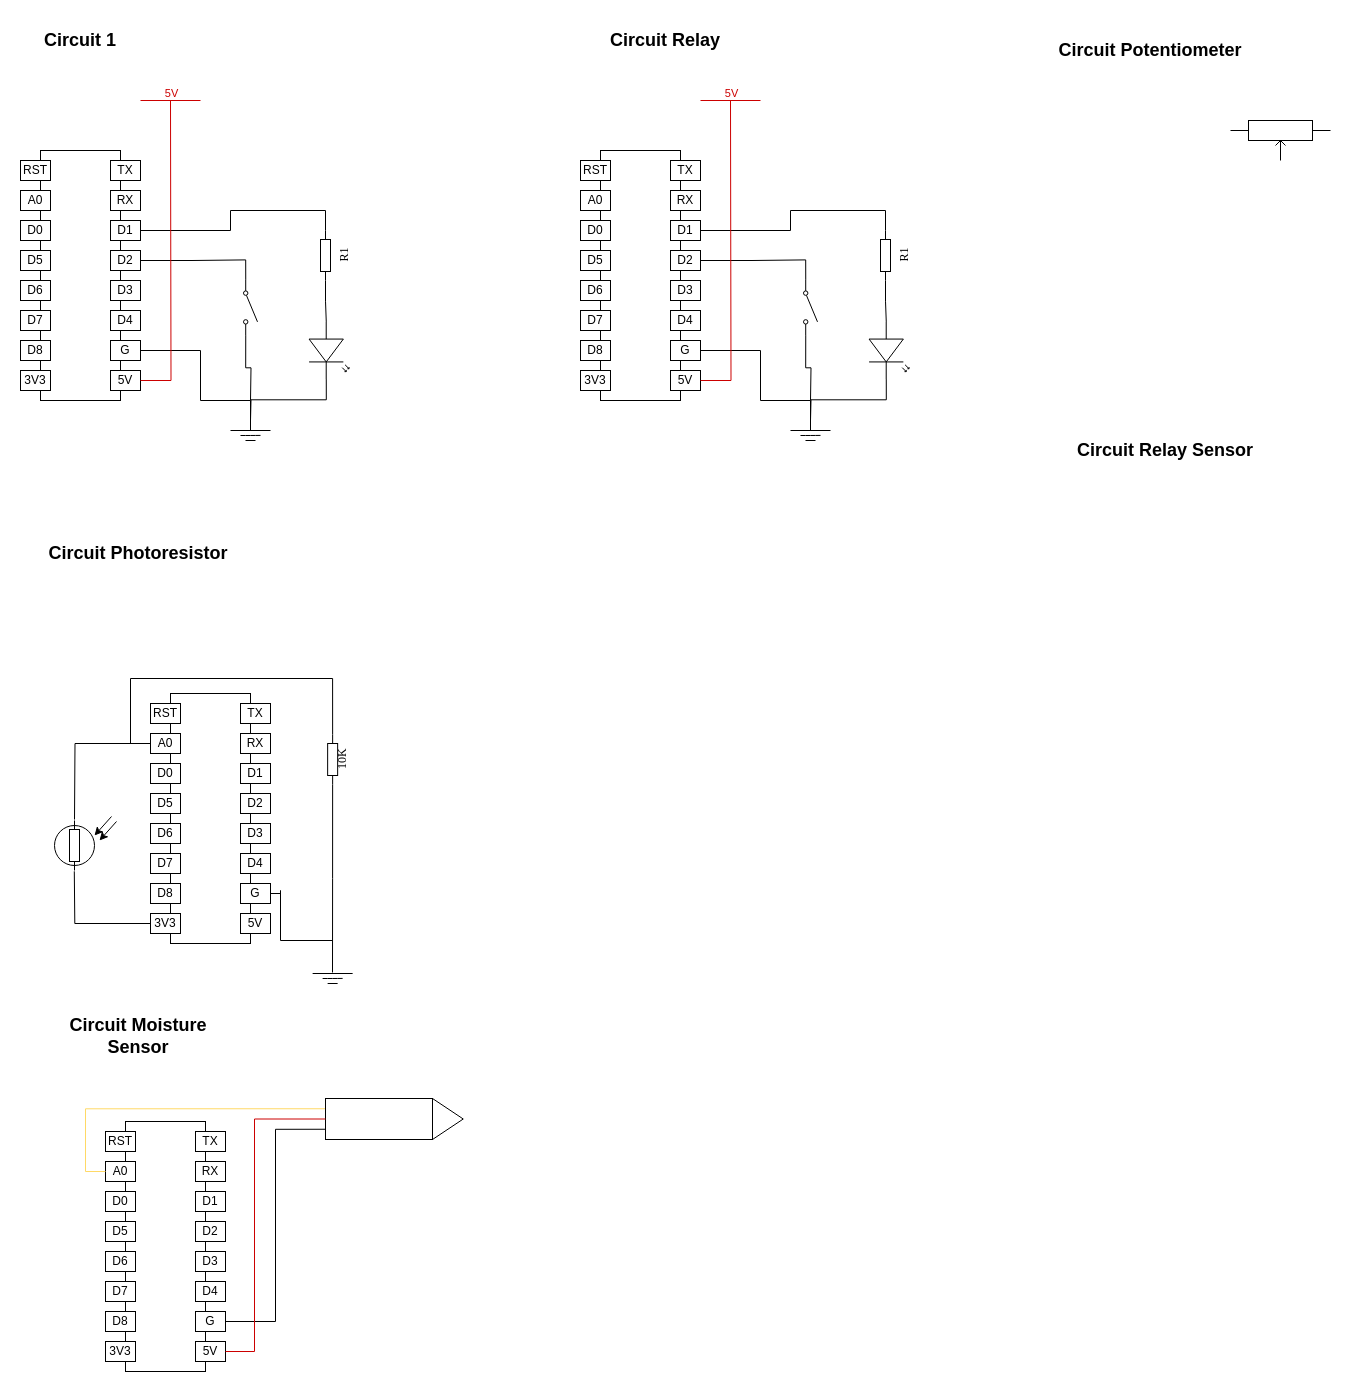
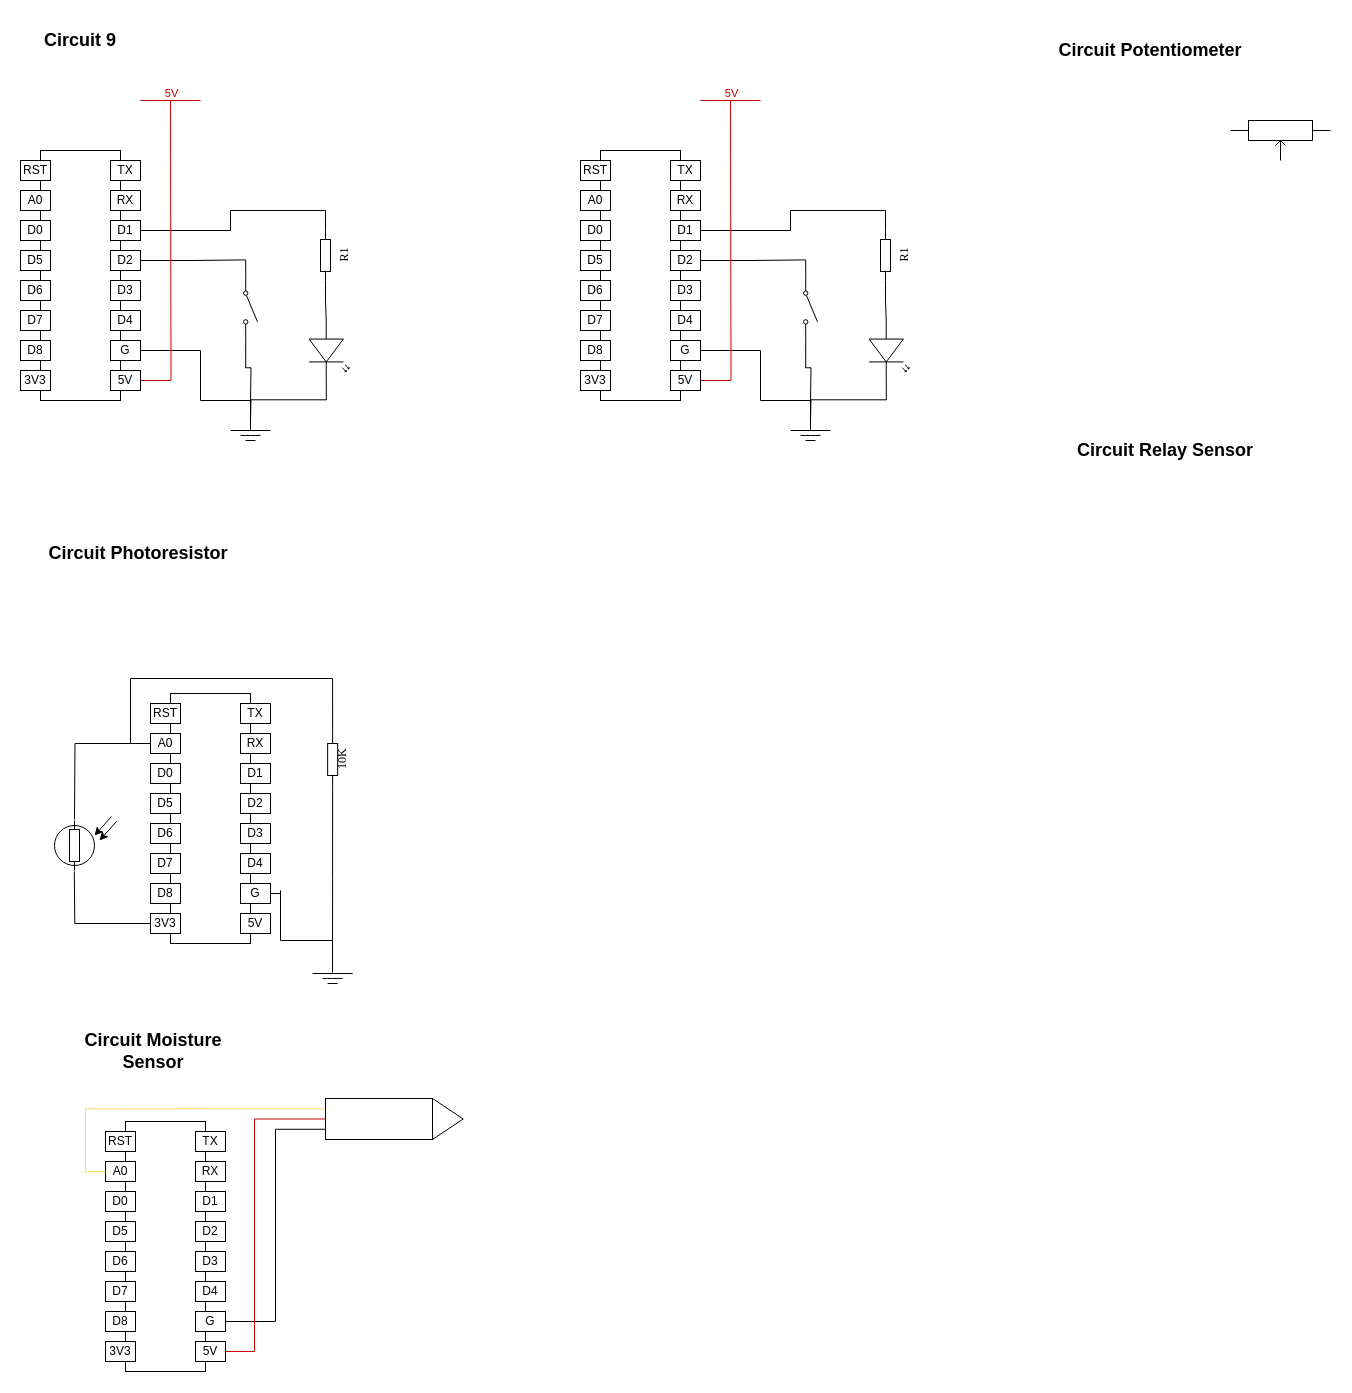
node "Circuit 1": label "Circuit 1" -> "Circuit 9"
node "Circuit Relay": removed
node "Circuit Moisture Sensor": moved (139, 1037) -> (154, 1052)
